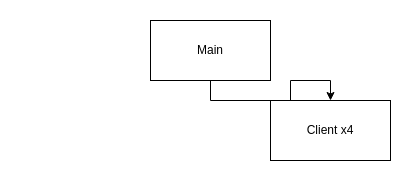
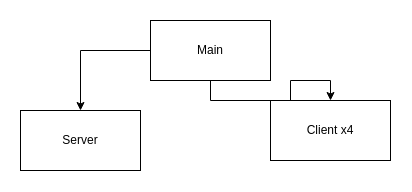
edge "Main" -> "Server": added
node "Server": added
